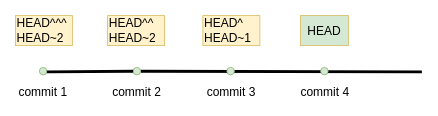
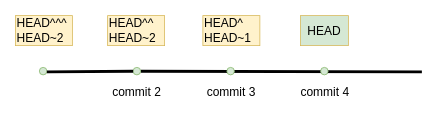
node "commit 1": removed
